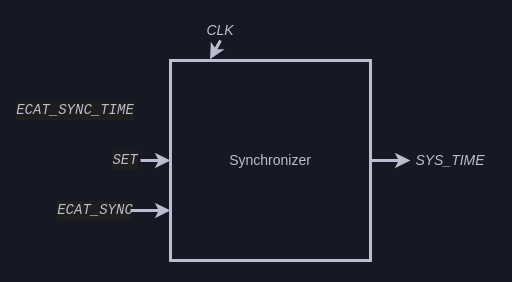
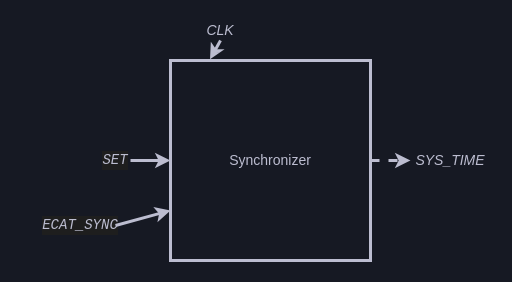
node "ECAT_SYNC_TIME": removed
node "SET": moved (126, 161) -> (116, 161)
edge "Synchronizer" -> "SYS_TIME": style solid -> dashed
node "ECAT_SYNC": moved (96, 211) -> (81, 226)
